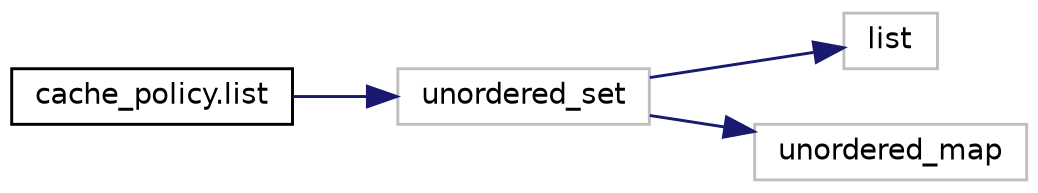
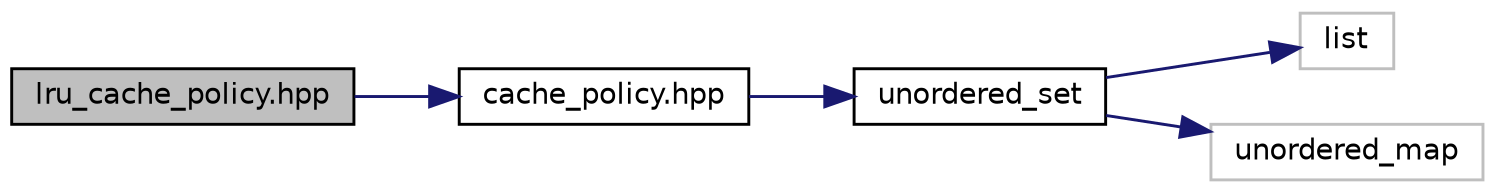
node "cache_policy.list": label "cache_policy.list" -> "cache_policy.hpp"
node "lru_cache_policy.hpp": added
node "unordered_set": color grey75 -> black
